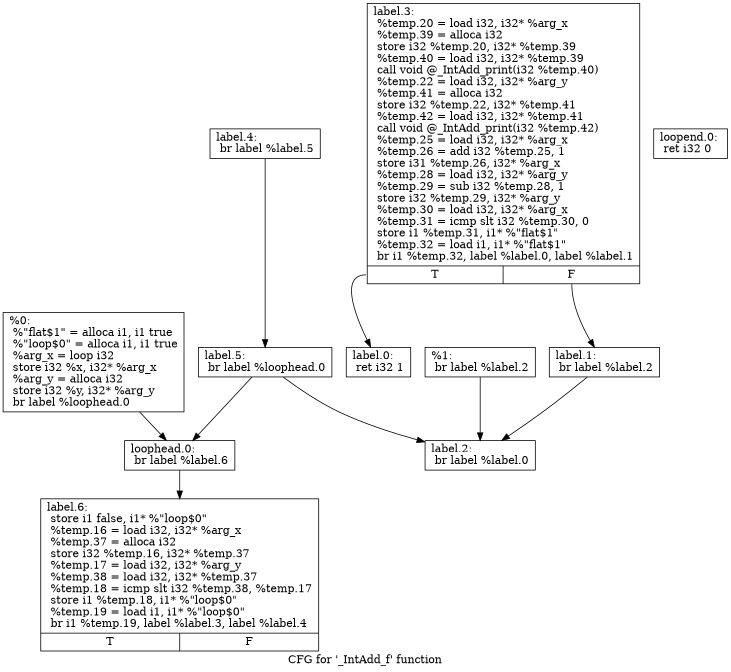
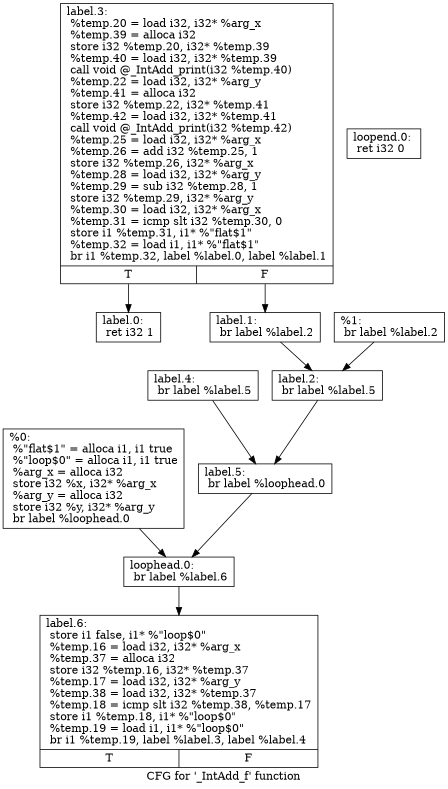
node "label.3:": text "store i31 %temp.26, i32* %arg_x" -> "store i32 %temp.26, i32* %arg_x"
node "%0:": text "%arg_x = loop i32" -> "%arg_x = alloca i32"
edge "label.5:" -> "label.2:": reversed
node "label.2:": text "br label %label.0" -> "br label %label.5"
